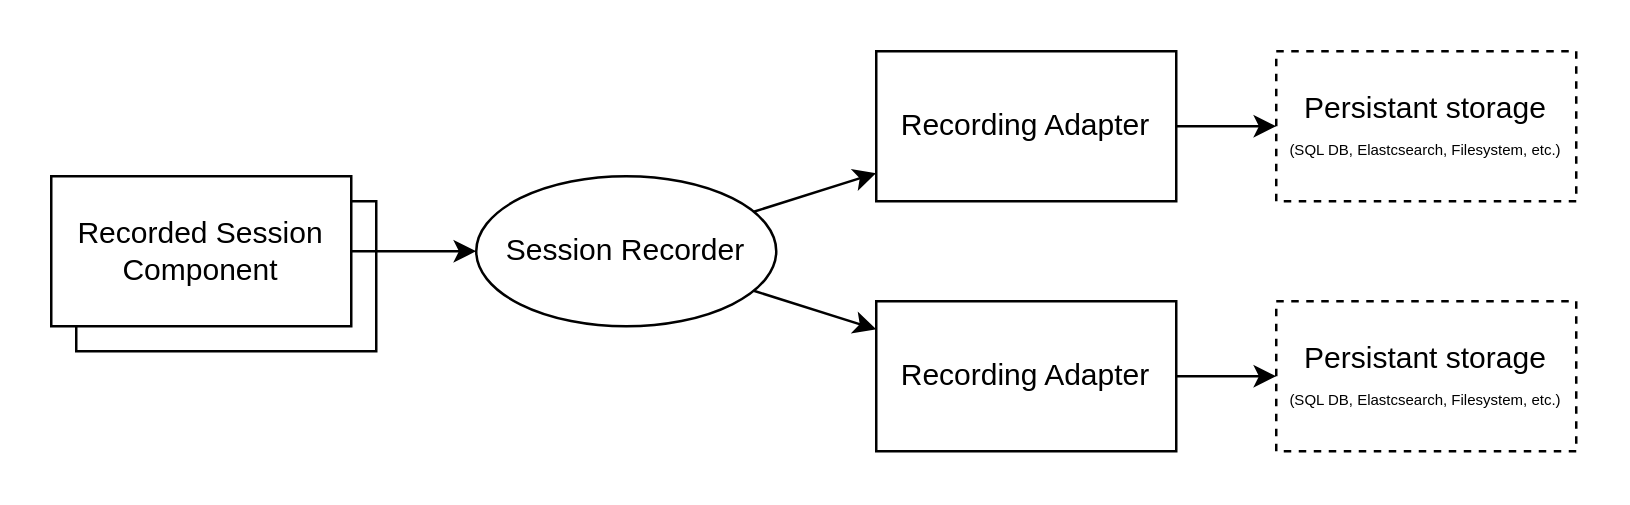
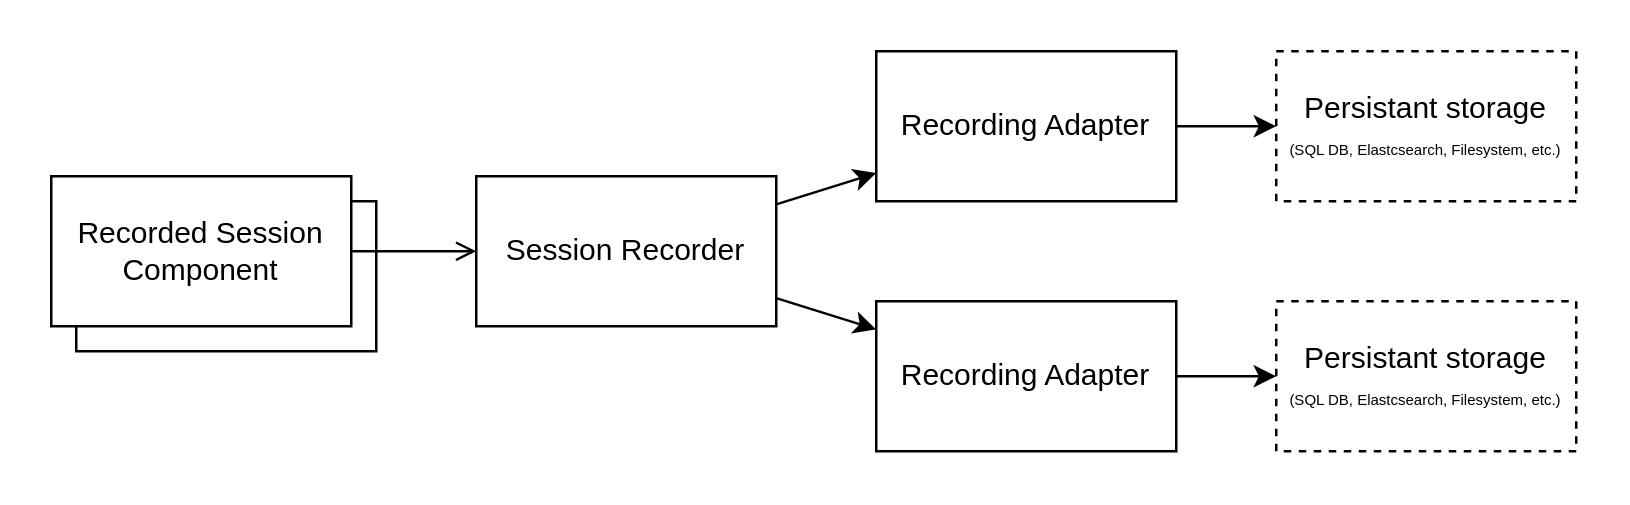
edge "Recorded Session Component" -> "Session Recorder": arrowhead classic -> open
node "Session Recorder": shape ellipse -> rectangle
